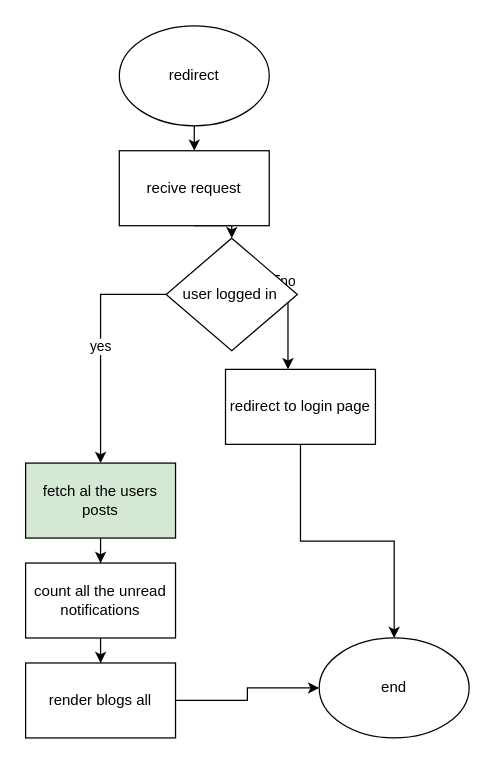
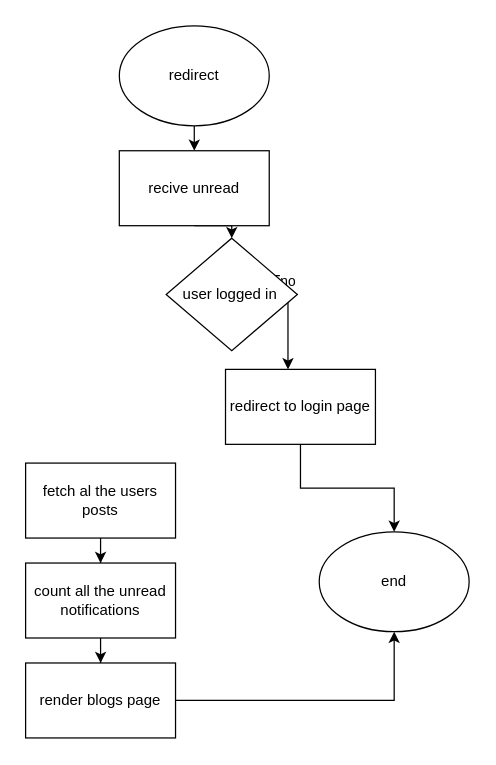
node "recive request": label "recive request" -> "recive unread"
edge "user logged in" -> "fetch al the users posts": removed, label "yes"
node "fetch al the users posts": fillcolor #d5e8d4 -> #ffffff
node "end": moved (394, 688) -> (394, 582)
node "render blogs all": label "render blogs all" -> "render blogs page"
